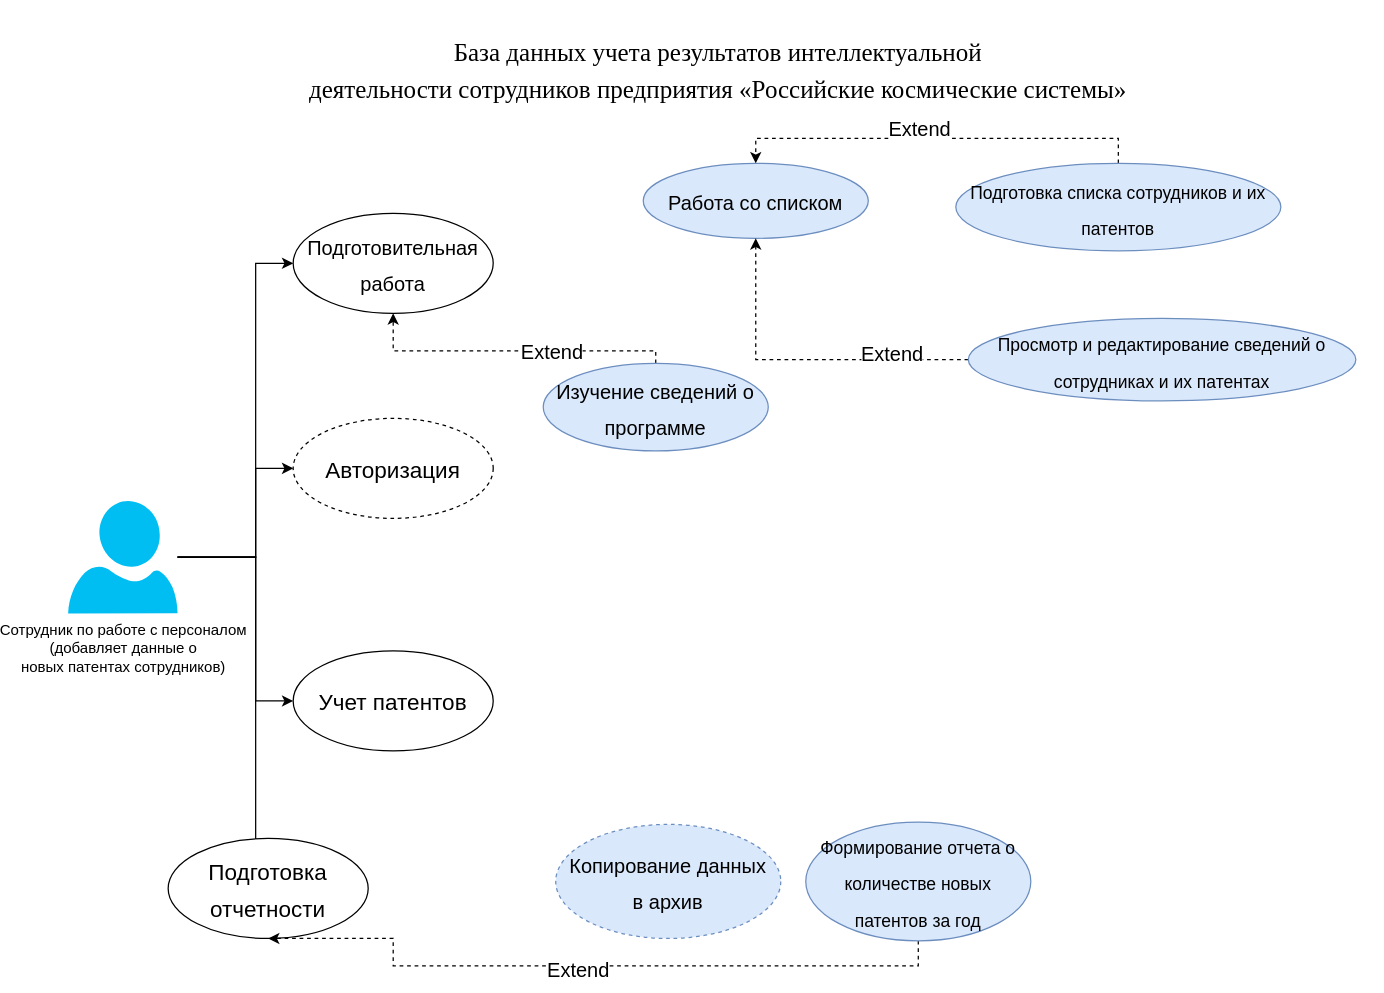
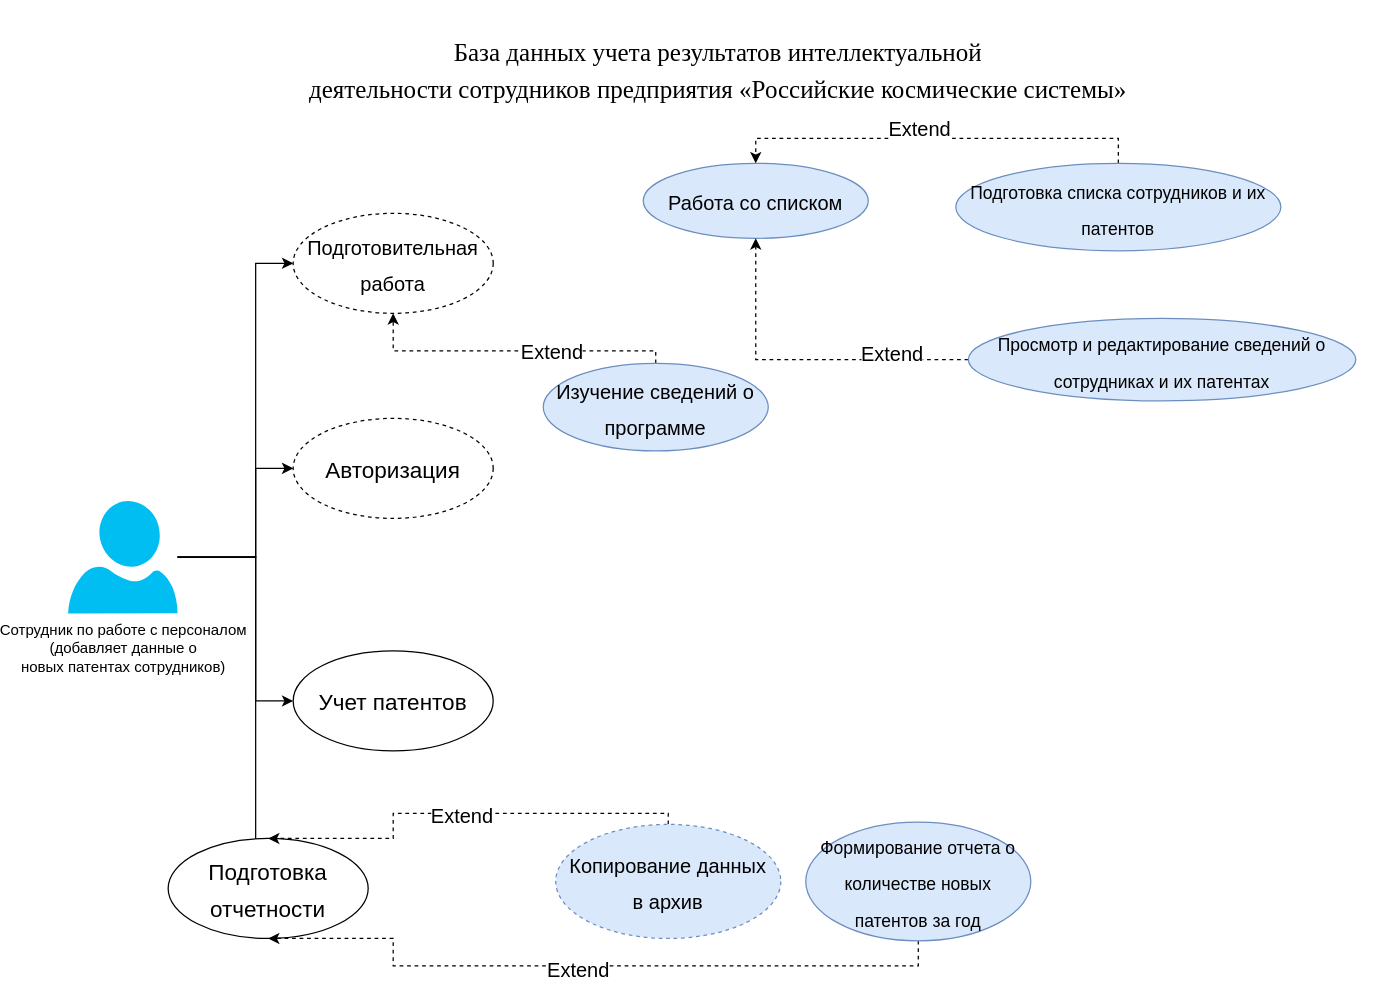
node "Подготовительная работа": style solid -> dashed
edge "Копирование данных в архив" -> "Подготовка отчетности": added, label "Extend"
